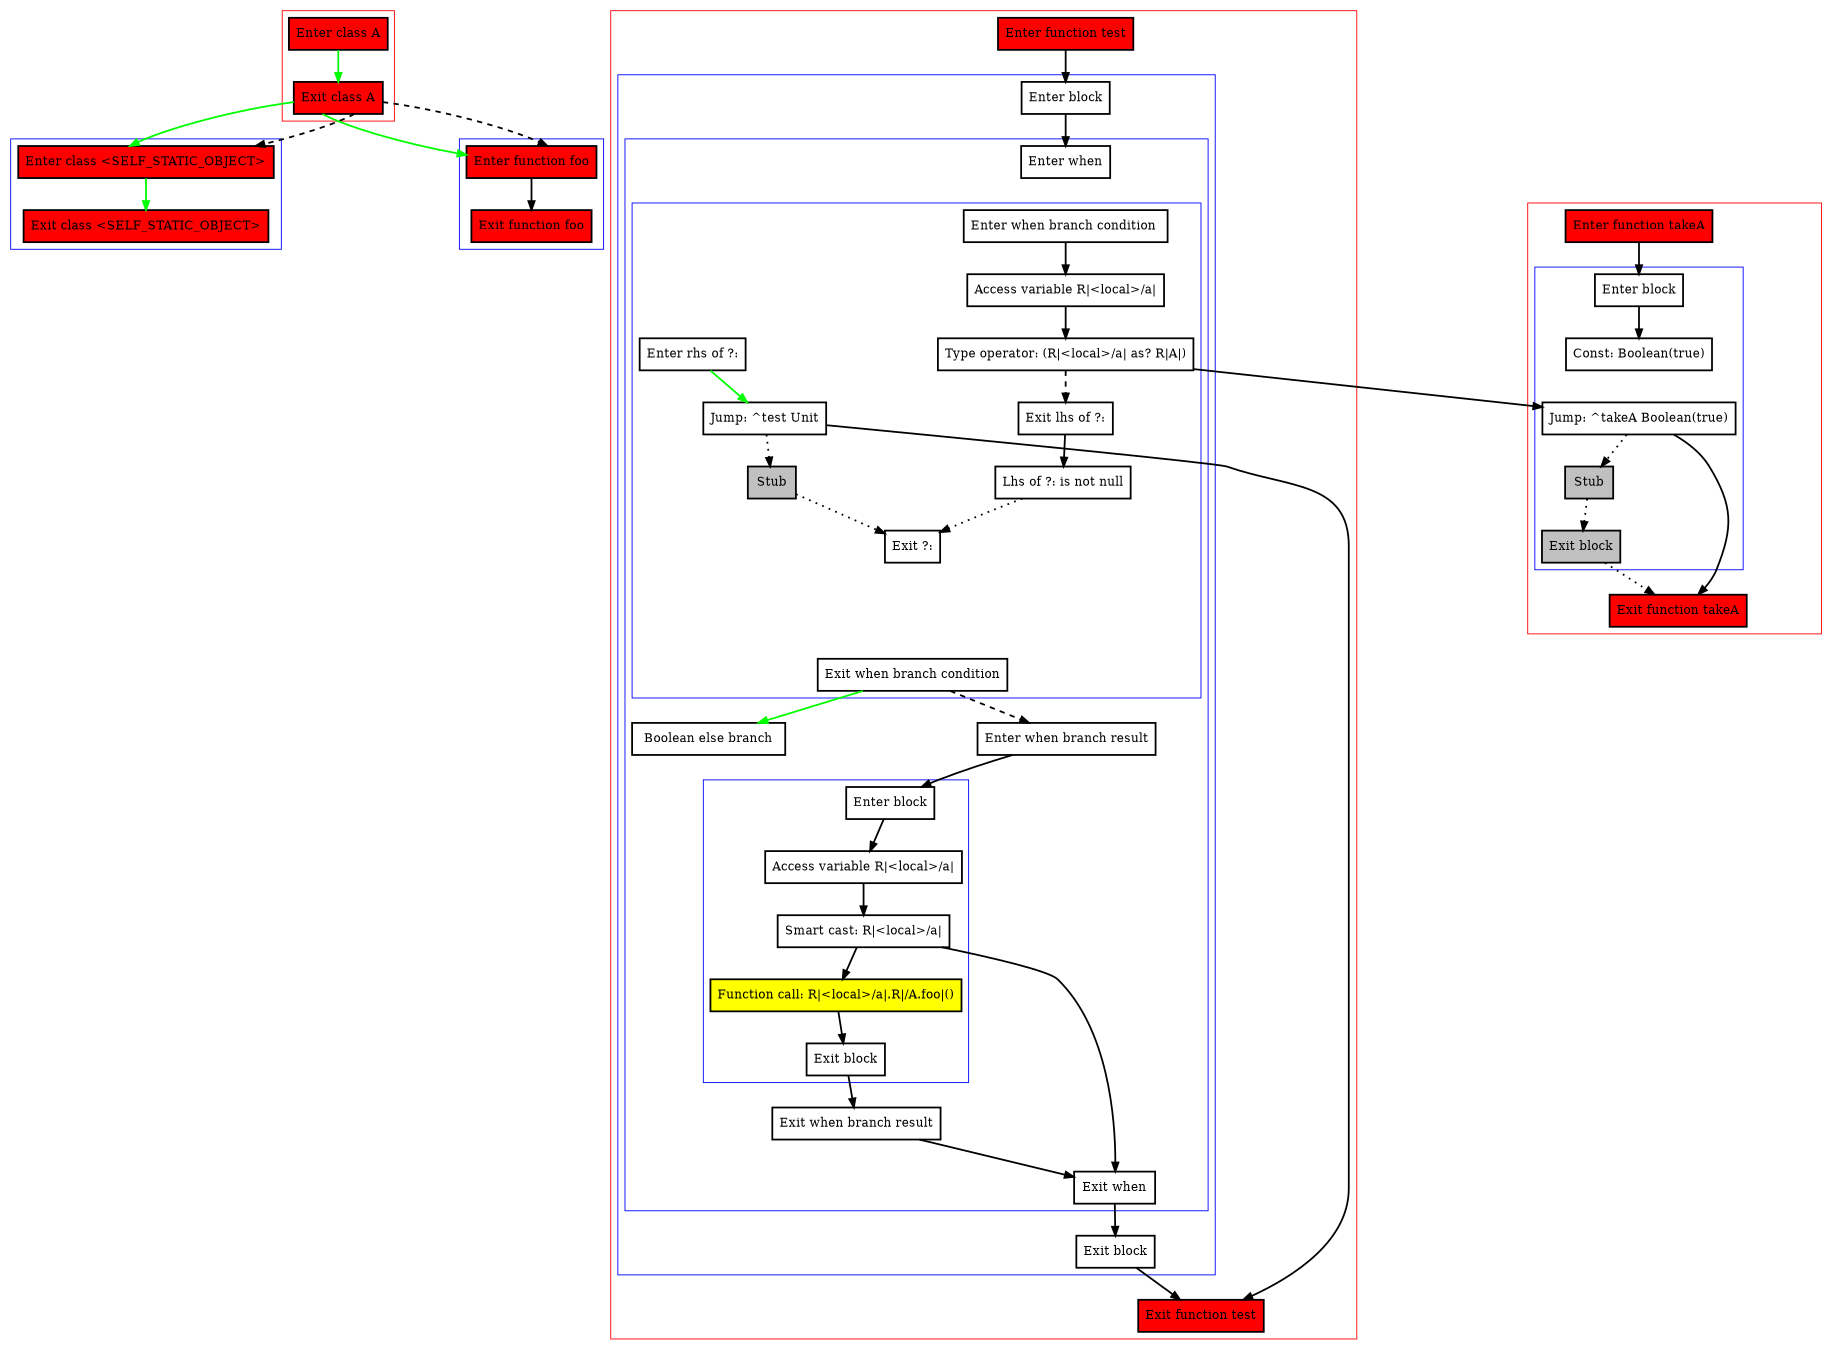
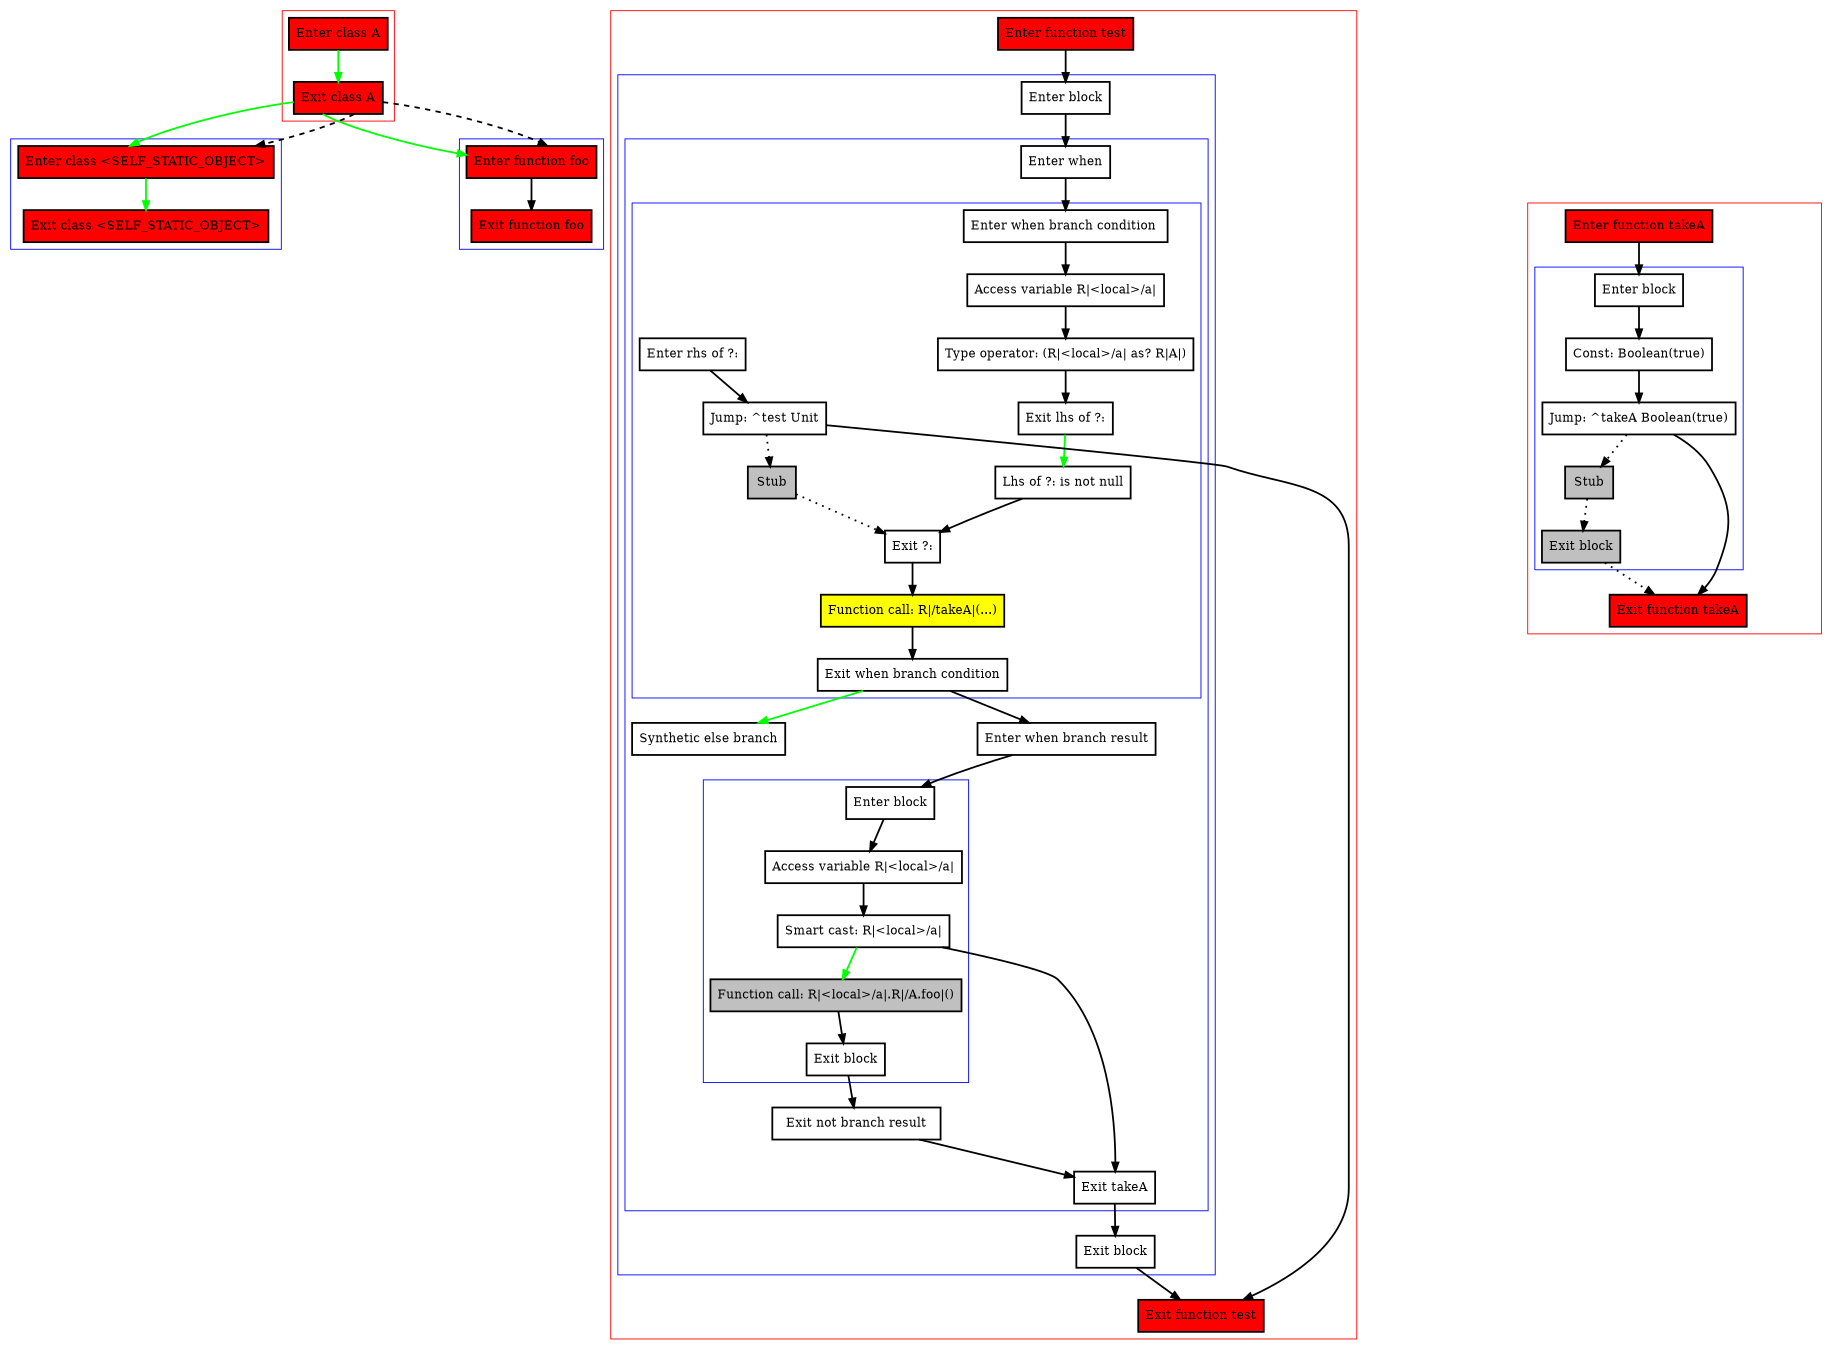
edge "Enter when" -> "Enter when branch condition": added
edge "Type operator: (R|<local>/a| as? R|A|)" -> "Exit lhs of ?:": style dashed -> solid
edge "Enter rhs of ?:" -> "Jump: ^test Unit": color green -> black
edge "Type operator: (R|<local>/a| as? R|A|)" -> "Jump: ^takeA Boolean(true)": now "Const: Boolean(true)" -> "Jump: ^takeA Boolean(true)"
edge "Exit lhs of ?:" -> "Lhs of ?: is not null": color black -> green
edge "Lhs of ?: is not null" -> "Exit ?:": style dotted -> solid
node "Function call: R|/takeA|(...)": added
edge "Exit when branch condition" -> "Enter when branch result": style dashed -> solid
node "Boolean else branch": label "Boolean else branch" -> "Synthetic else branch"
edge "Smart cast: R|<local>/a|" -> "Function call: R|<local>/a|.R|/A.foo|()": color black -> green
node "Function call: R|<local>/a|.R|/A.foo|()": fillcolor yellow -> gray
node "Exit when branch result": label "Exit when branch result" -> "Exit not branch result"
node "Exit when": label "Exit when" -> "Exit takeA"
